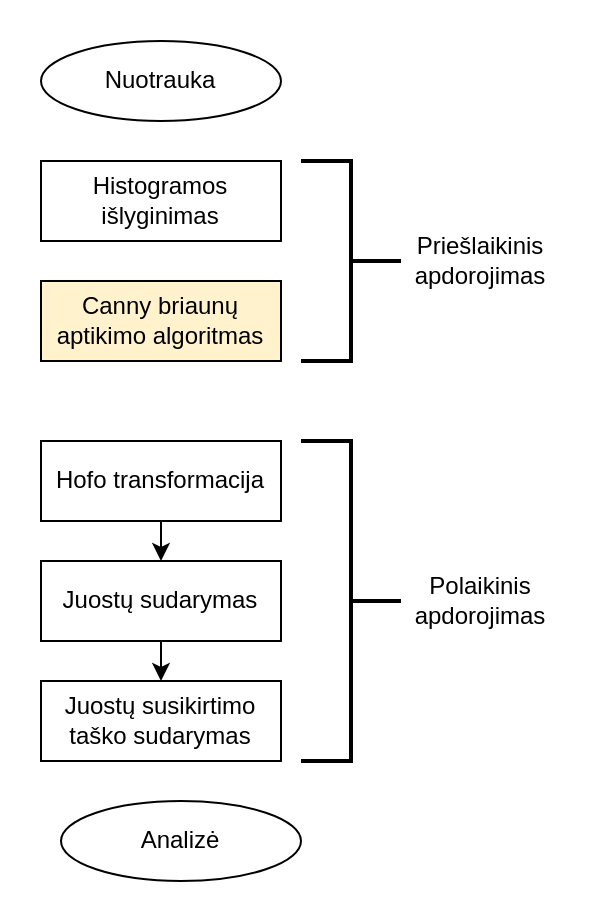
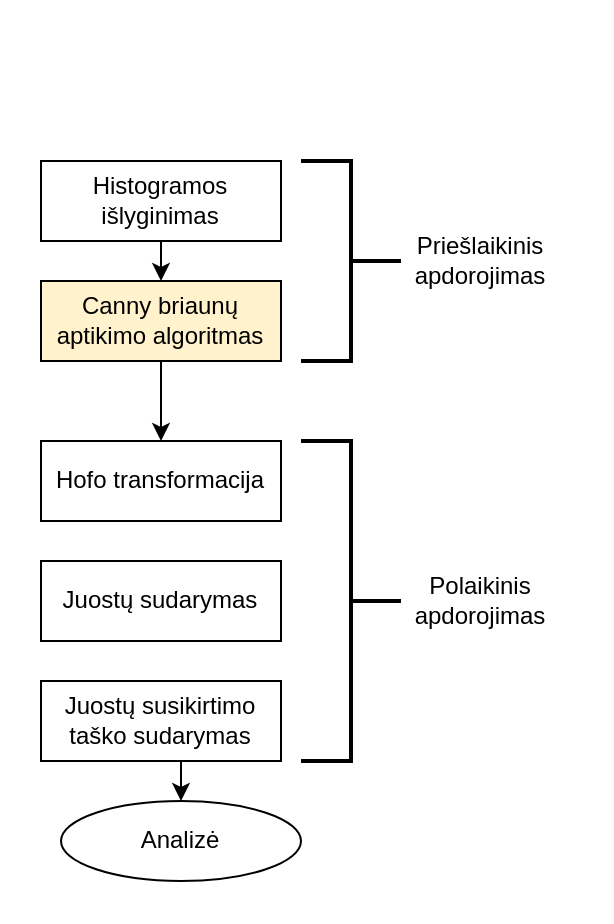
node "Nuotrauka": removed
edge "Histogramos išlyginimas" -> "Canny briaunų aptikimo algoritmas": added
edge "Canny briaunų aptikimo algoritmas" -> "Hofo transformacija": added
edge "Hofo transformacija" -> "Juostų sudarymas": removed
edge "Juostų sudarymas" -> "Juostų susikirtimo taško sudarymas": removed
edge "Juostų susikirtimo taško sudarymas" -> "Analizė": added
